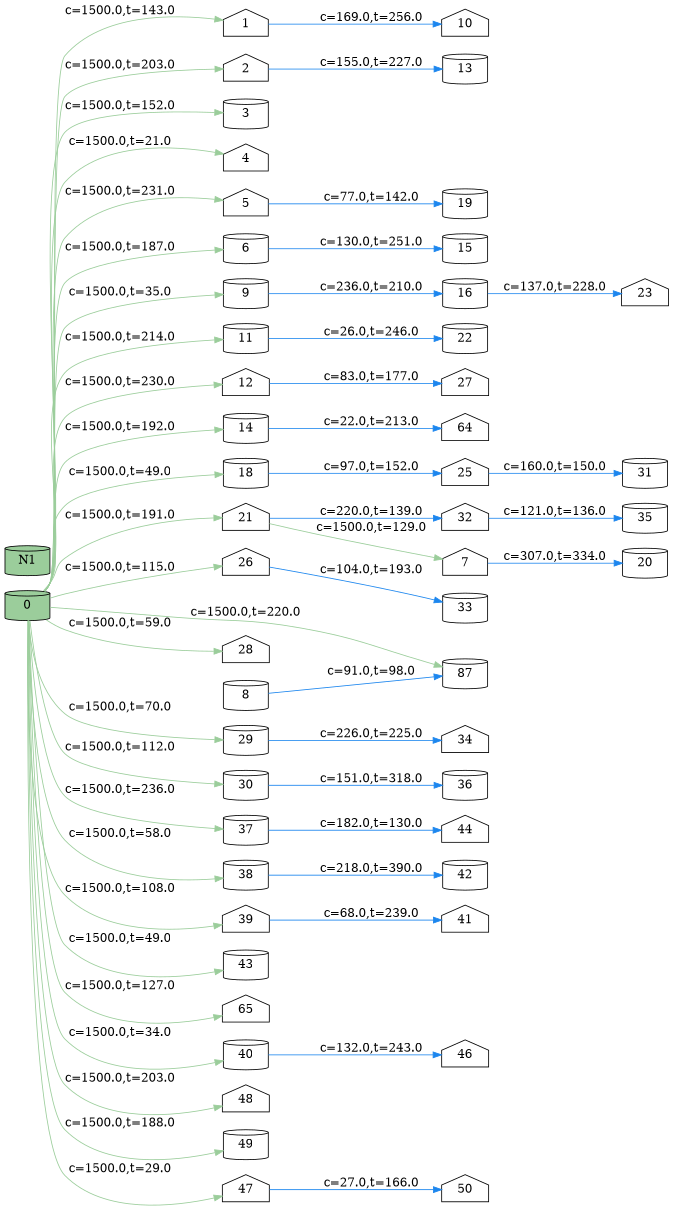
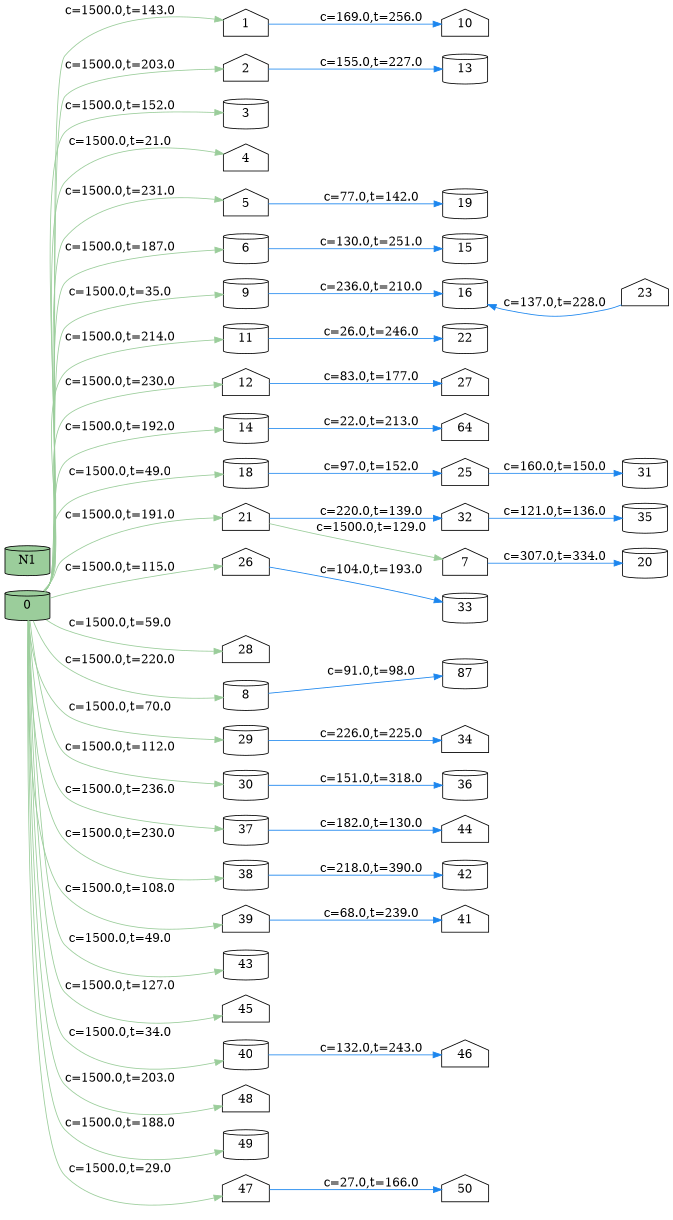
edge "16" -> "23": reversed
edge "0" -> "87": now "0" -> "8"
edge "0" -> "38": label "c=1500.0,t=58.0" -> "c=1500.0,t=230.0"
node "65": label "65" -> "45"
